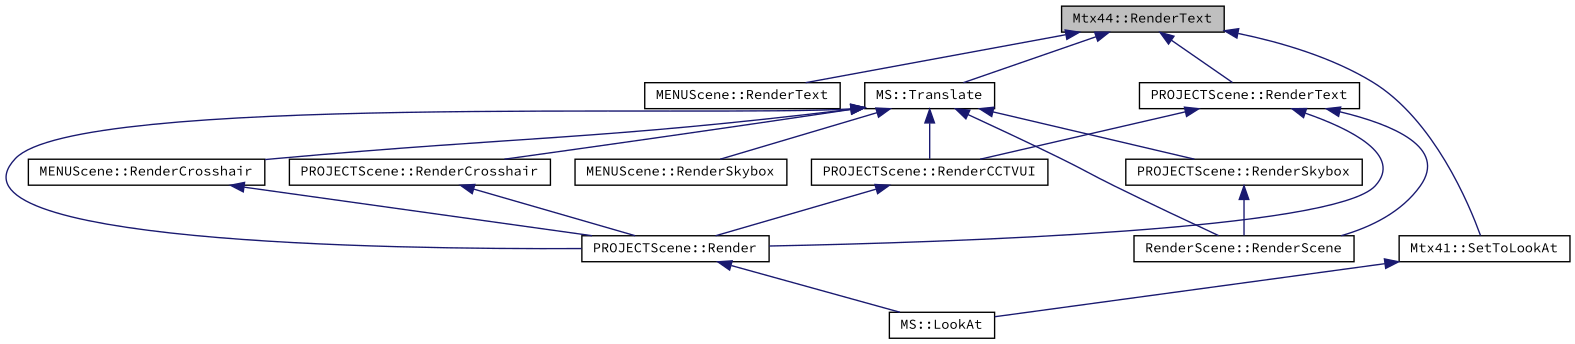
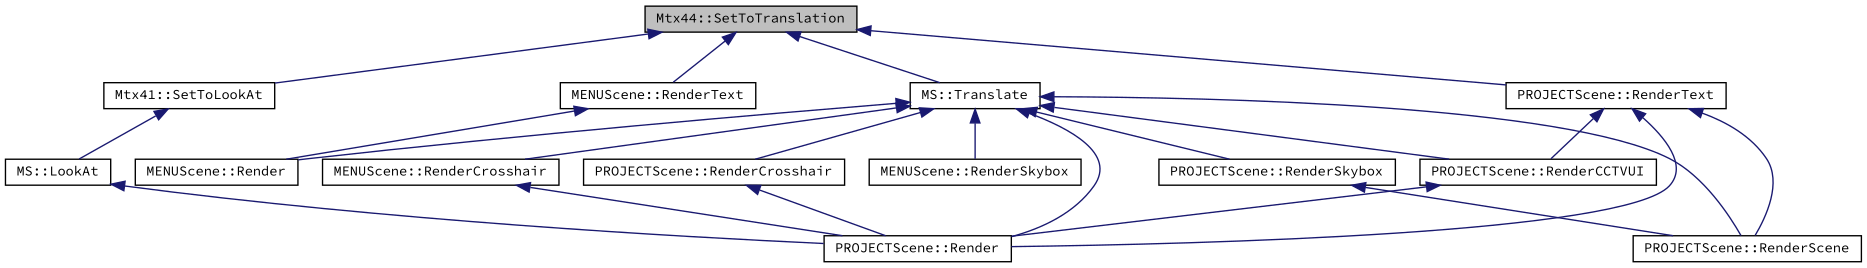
node "Mtx44::RenderText": label "Mtx44::RenderText" -> "Mtx44::SetToTranslation"
node "MENUScene::Render": added
node "RenderScene::RenderScene": label "RenderScene::RenderScene" -> "PROJECTScene::RenderScene"
edge "MS::LookAt" -> "PROJECTScene::Render": reversed
